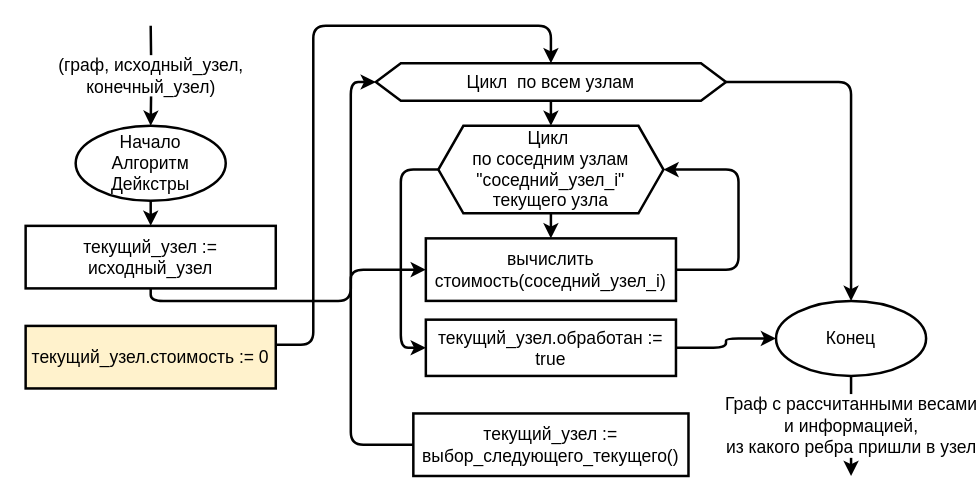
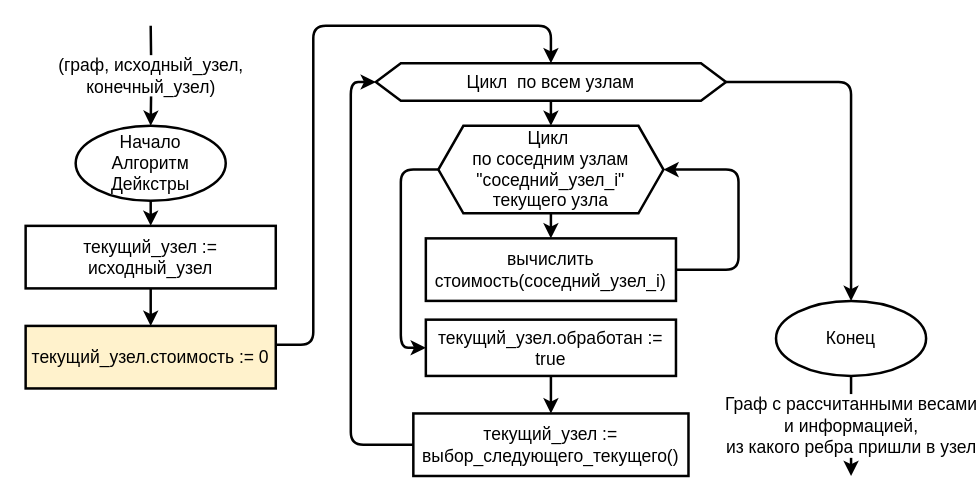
edge "текущий_узел := исходный_узел" -> "вычислить стоимость(соседний_узел_i)": now "текущий_узел := исходный_узел" -> "текущий_узел.стоимость := 0"
edge "текущий_узел.обработан := true" -> "Конец": now "текущий_узел.обработан := true" -> "текущий_узел := выбор_следующего_текущего()"
